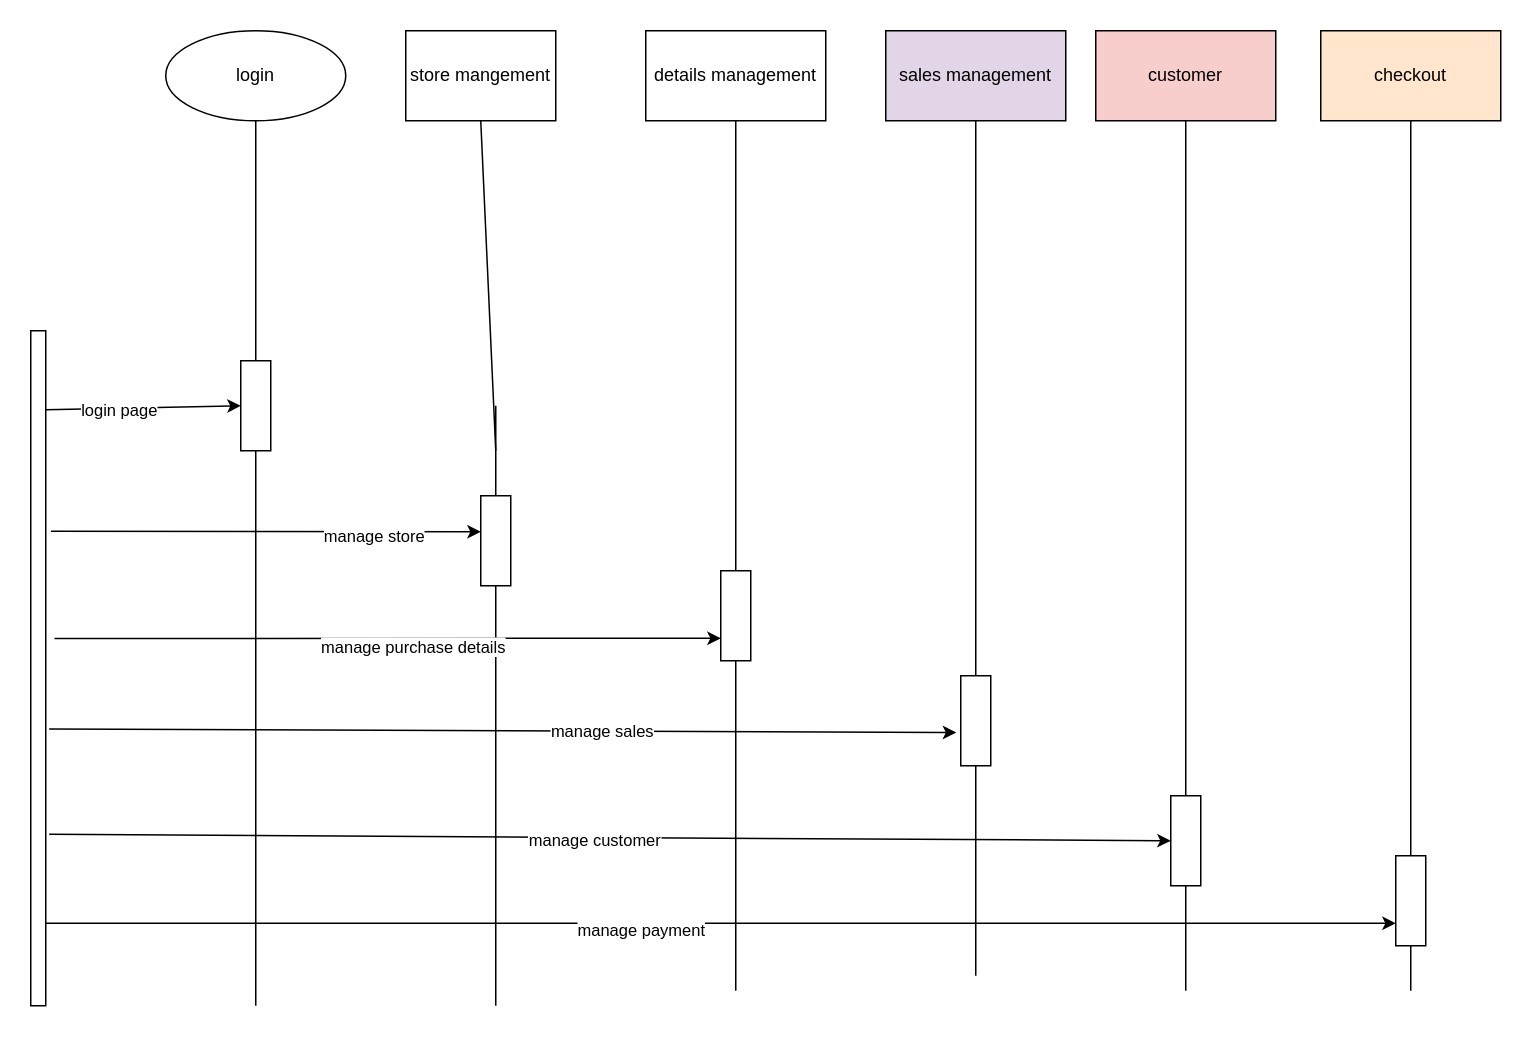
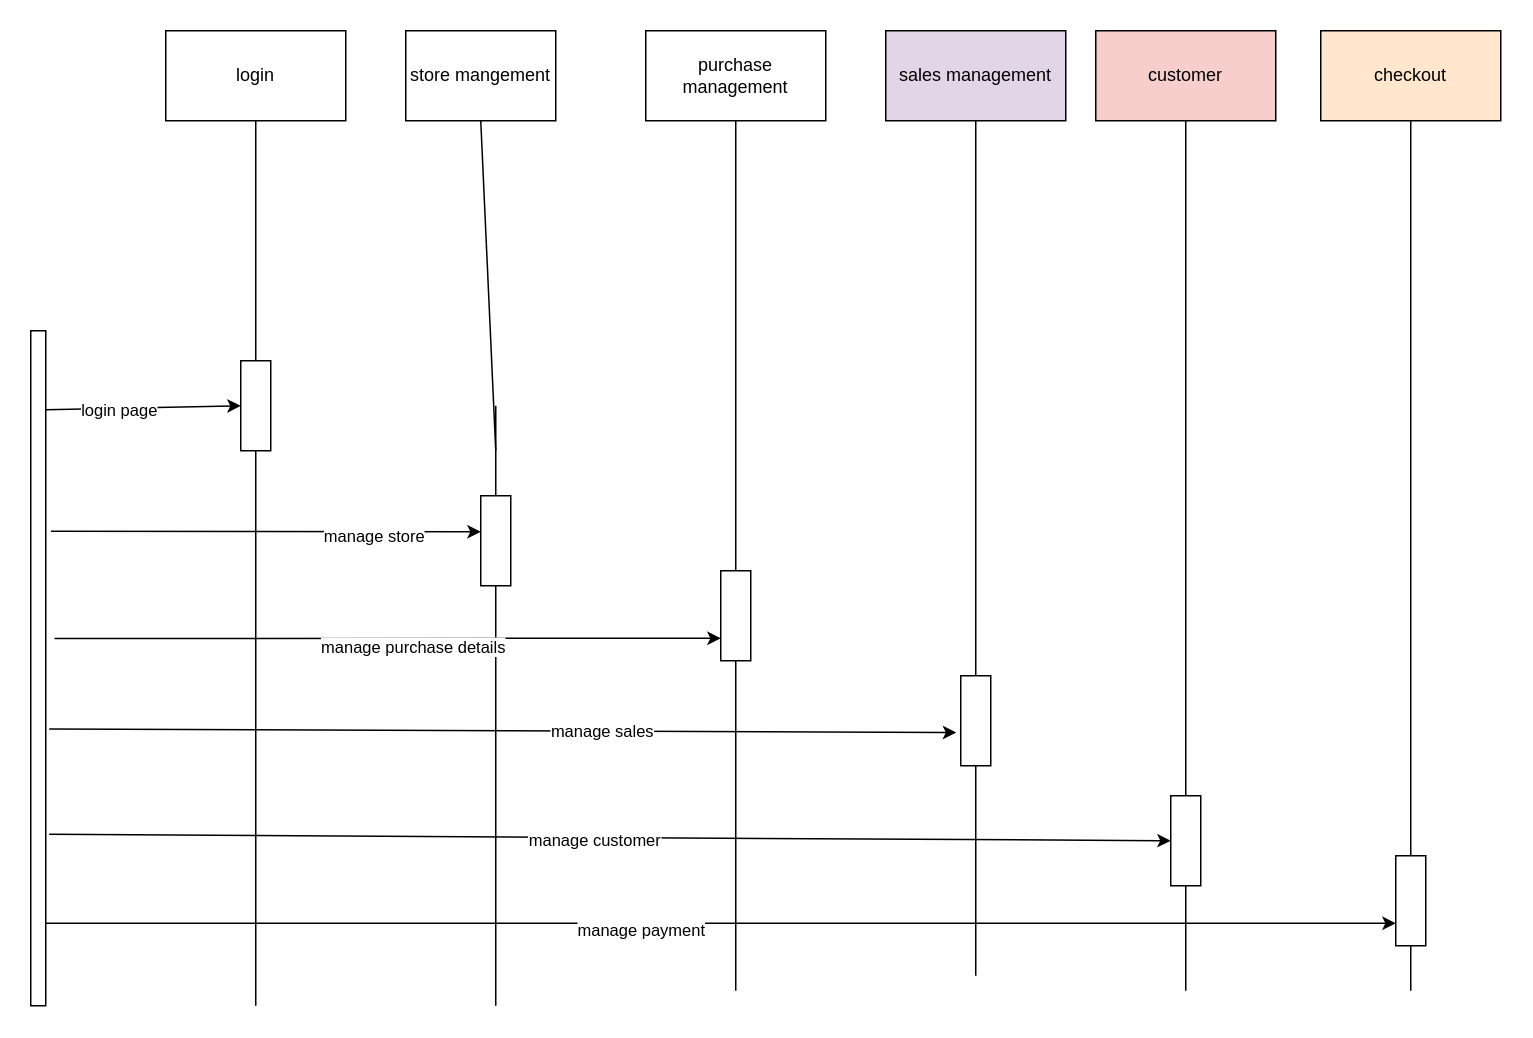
node "login": shape ellipse -> rectangle
node "details management": label "details management" -> "purchase management"
